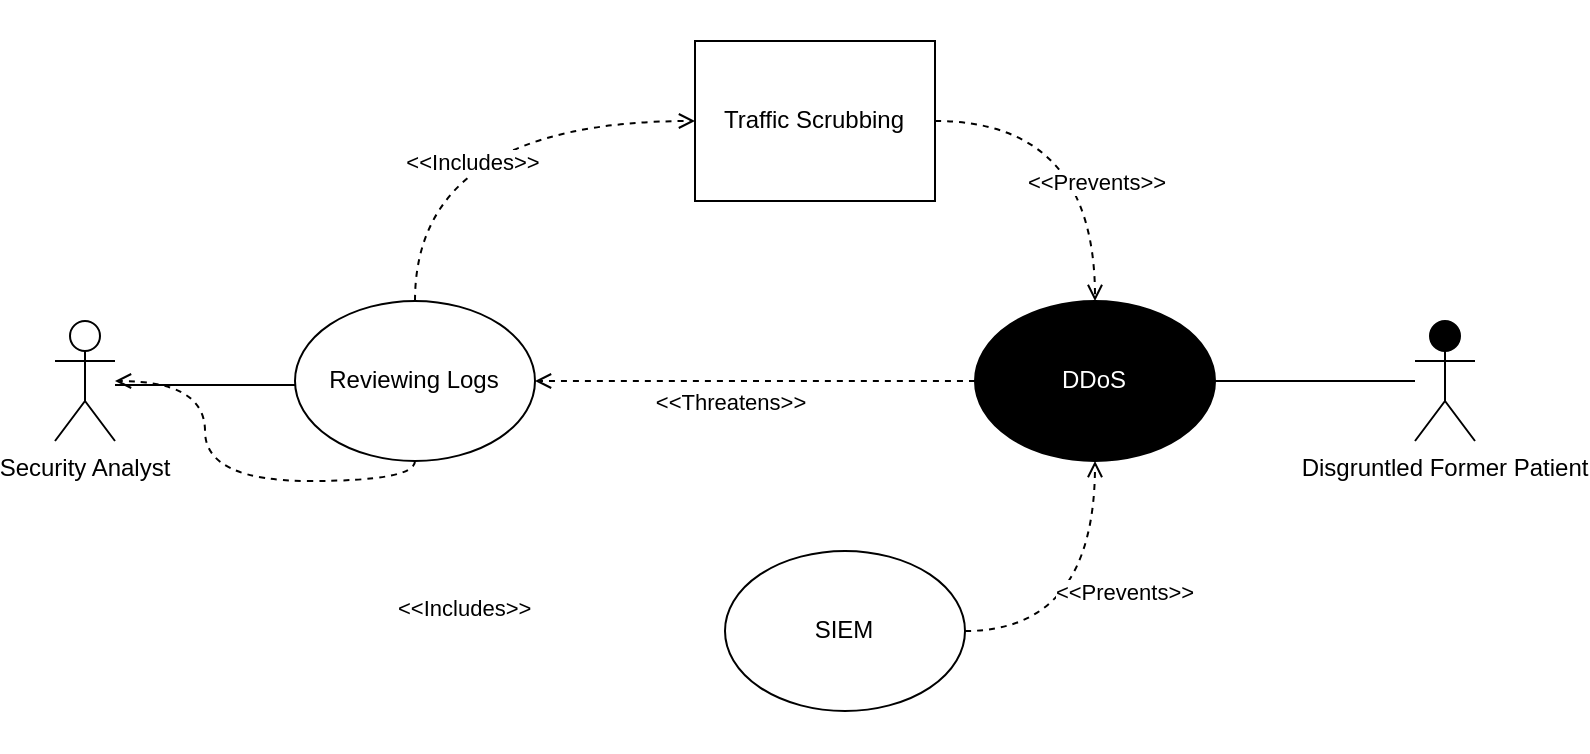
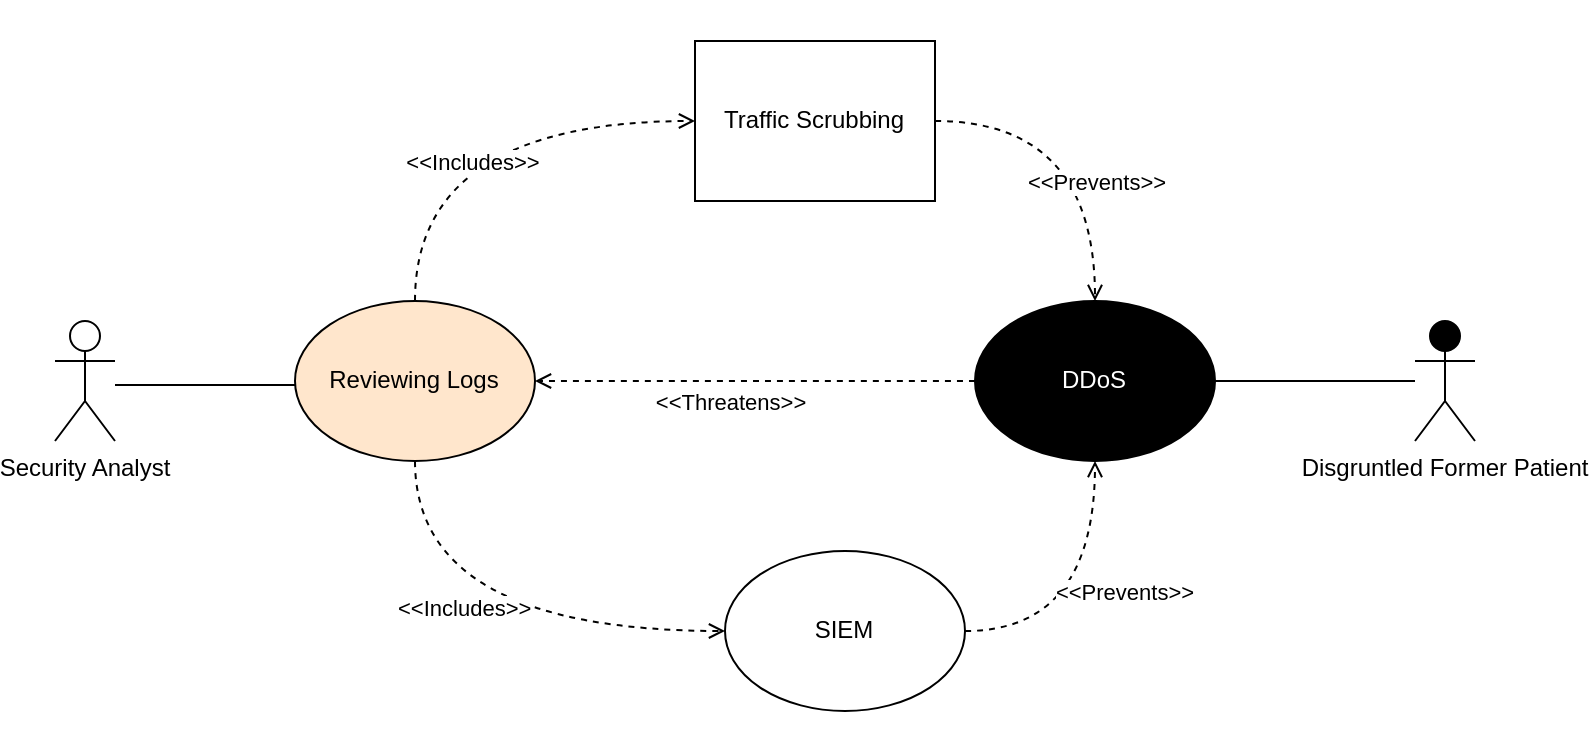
node "Reviewing Logs": fillcolor #ffffff -> #ffe6cc
edge "Reviewing Logs" -> "Security Analyst": now "Reviewing Logs" -> "SIEM"
